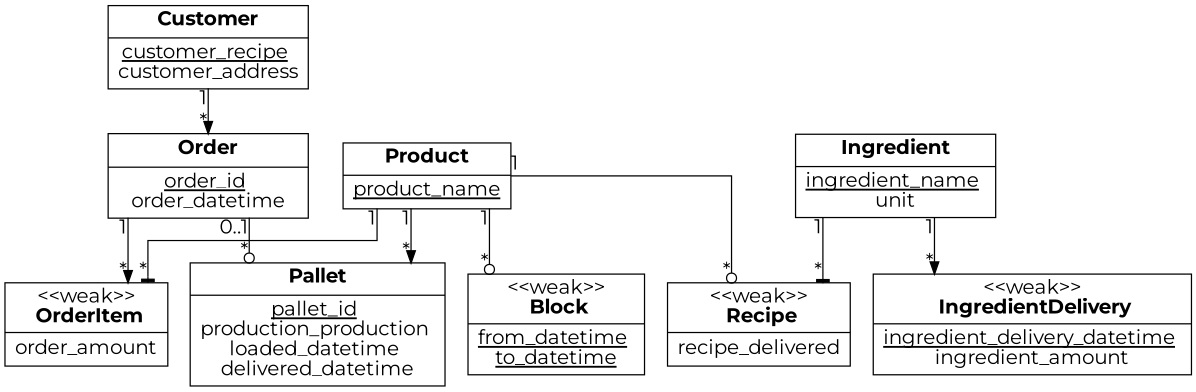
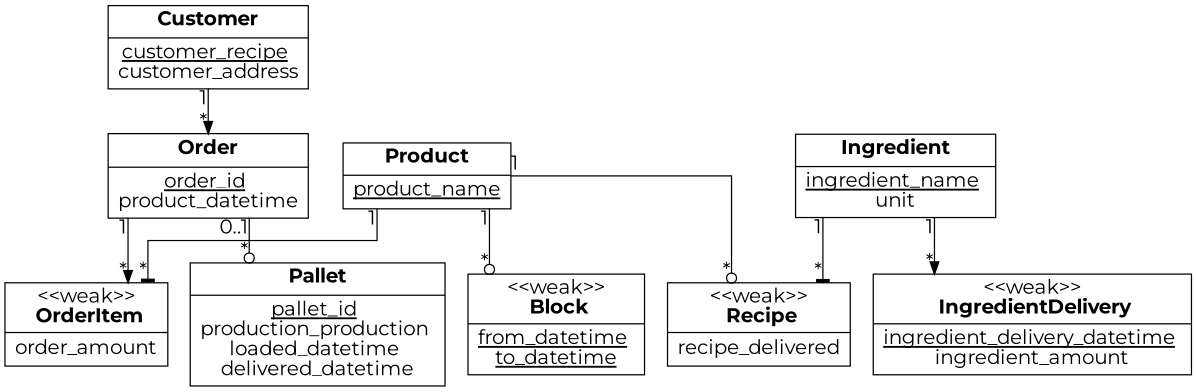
node "Order": text "order_datetime" -> "product_datetime"
edge "Product" -> "Pallet": removed
